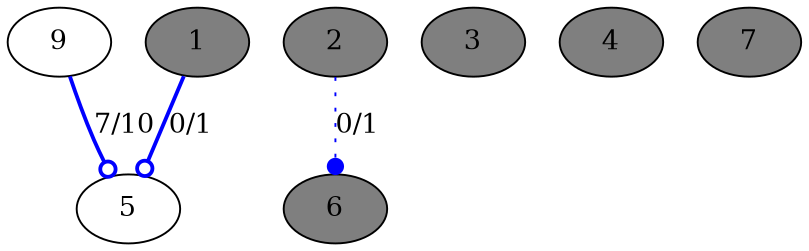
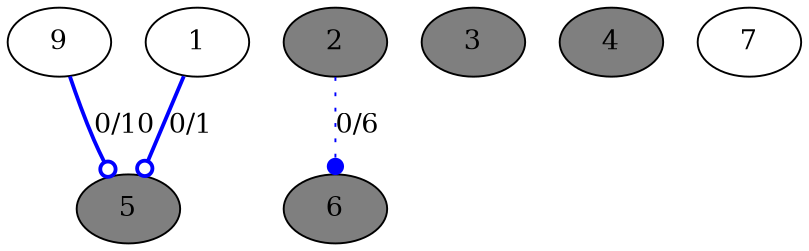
node "1": fillcolor grey50 -> grey100
node "7": fillcolor grey50 -> grey100
edge "9" -> "5": label "7/10" -> "0/10"
edge "2" -> "6": label "0/1" -> "0/6"
node "5": fillcolor grey100 -> grey50
